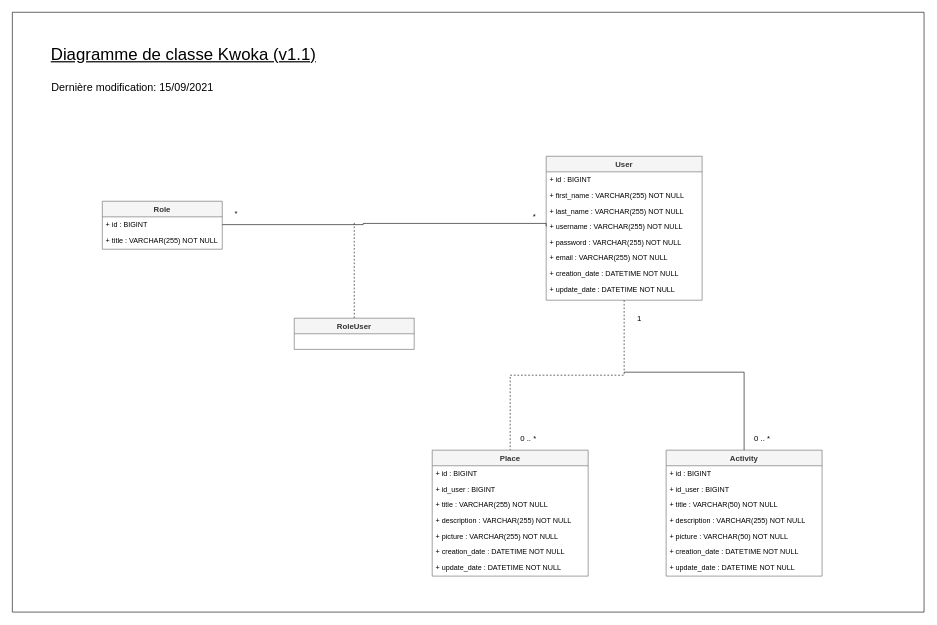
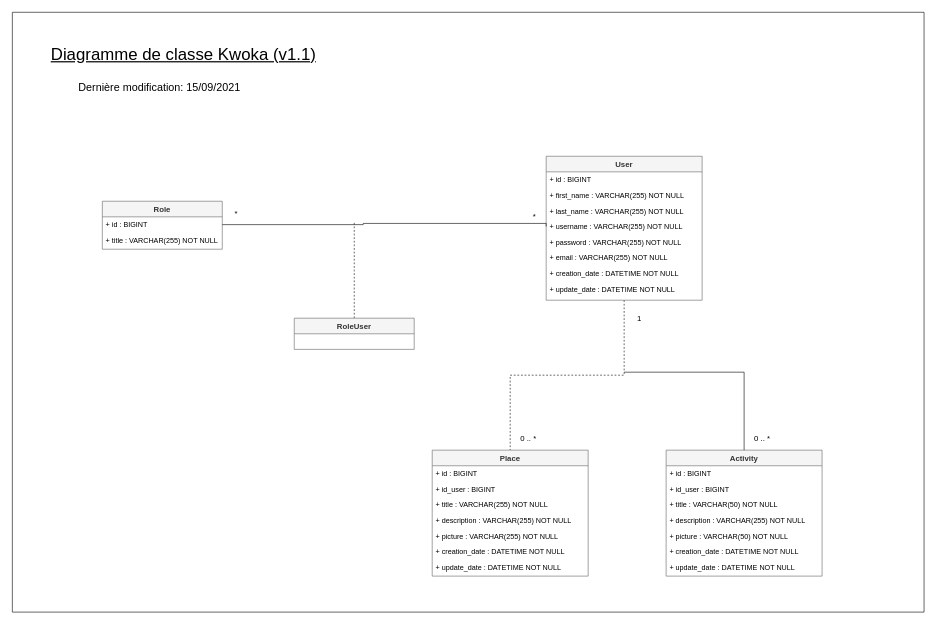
node "Dernière modification: 15/09/2021": moved (132, 87) -> (159, 87)
